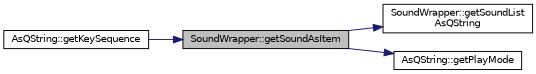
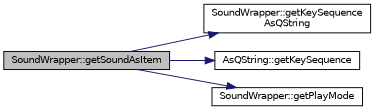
node "SoundWrapper::getSoundList AsQString": label "SoundWrapper::getSoundList AsQString" -> "SoundWrapper::getKeySequence AsQString"
edge "AsQString::getKeySequence" -> "SoundWrapper::getSoundAsItem": reversed
node "AsQString::getPlayMode": label "AsQString::getPlayMode" -> "SoundWrapper::getPlayMode"
